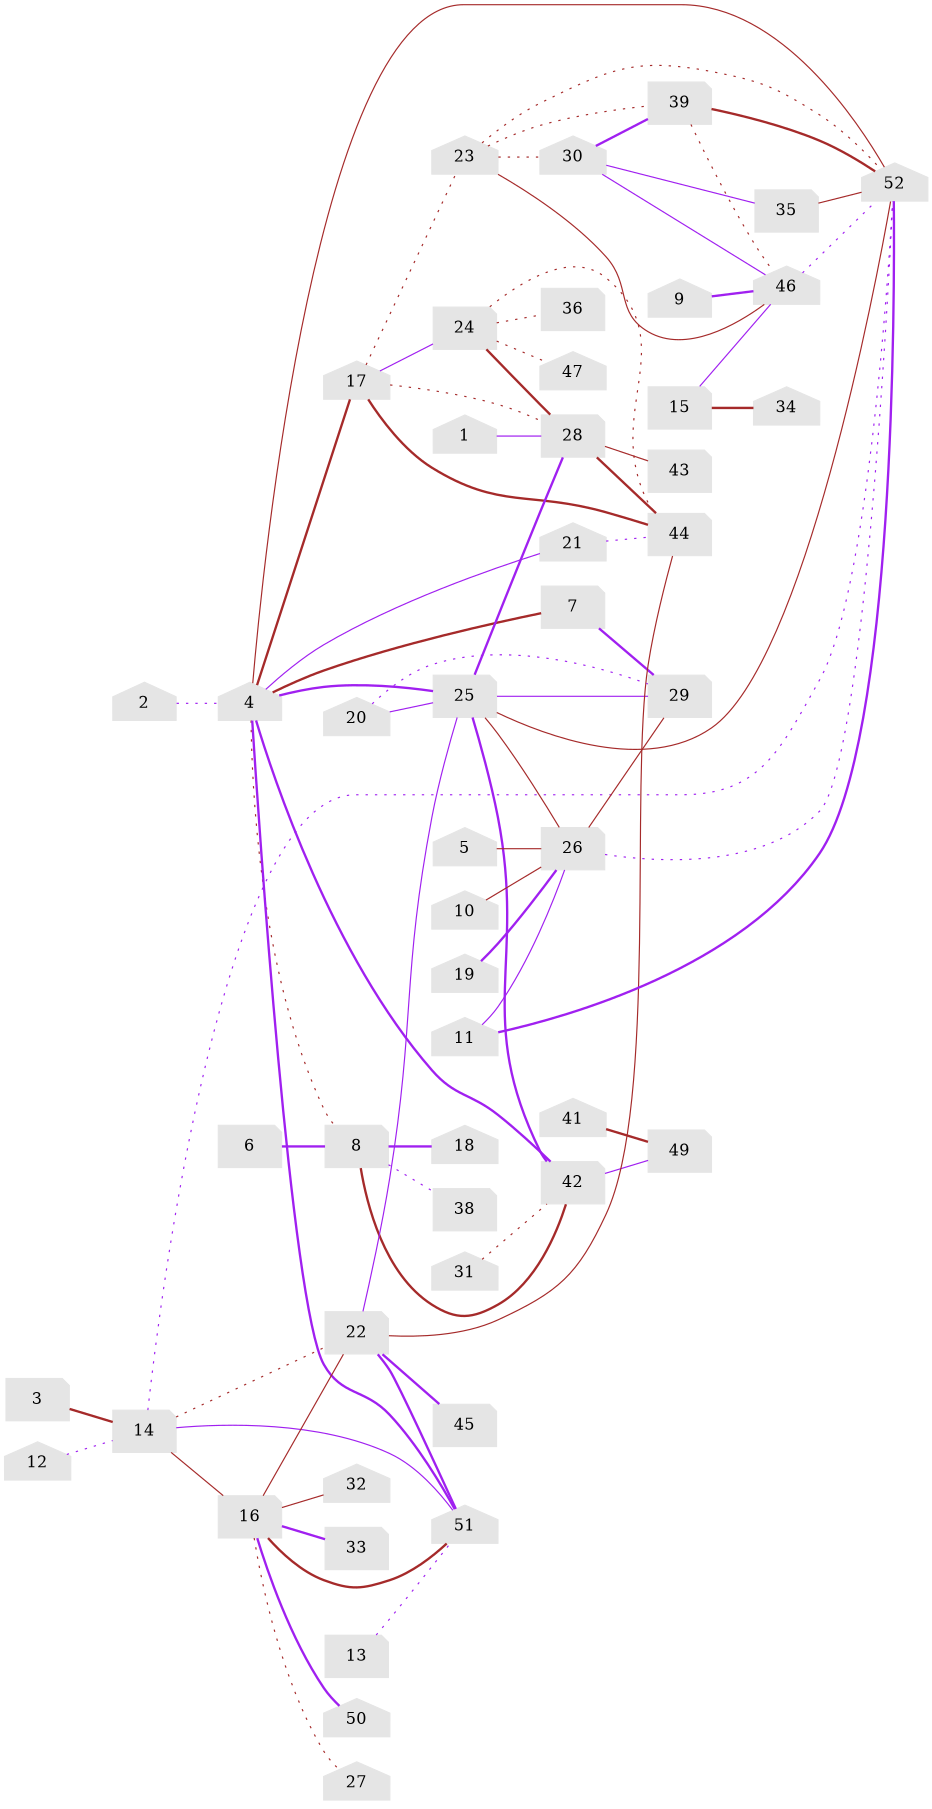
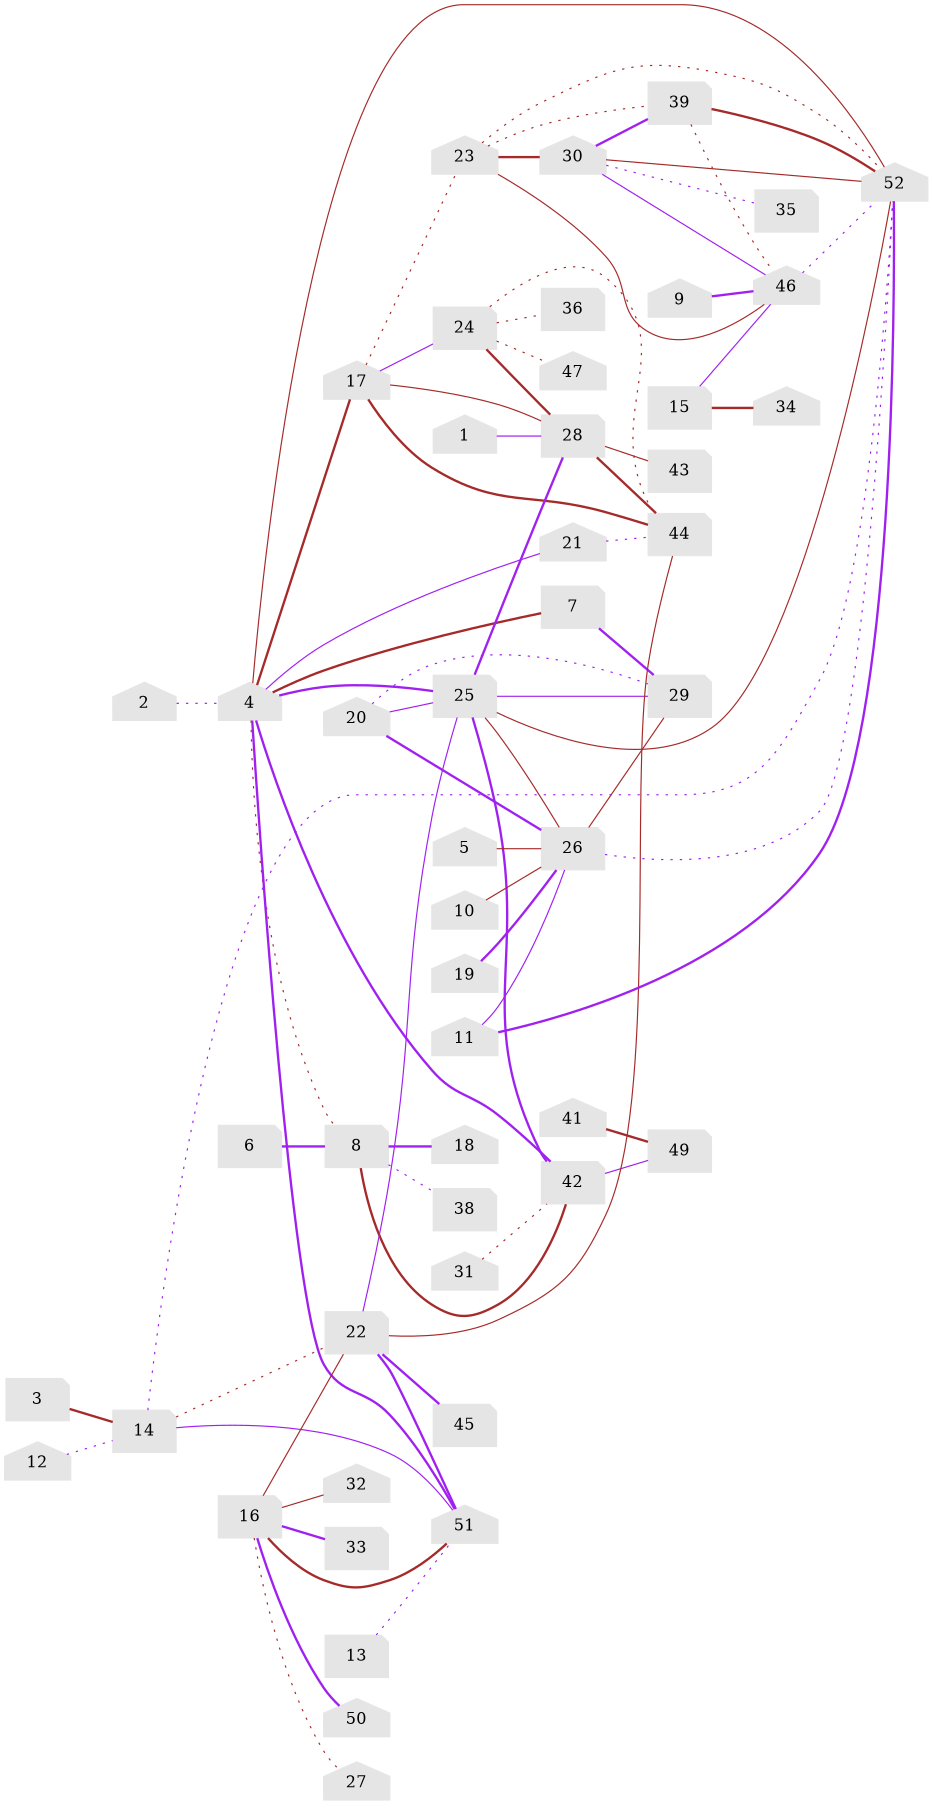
edge "23" -- "30": style dotted -> bold
edge "30" -- "35": style solid -> dotted
edge "52" -- "35": now "52" -- "30"
edge "17" -- "28": style dotted -> solid
edge "20" -- "26": added
edge "14" -- "16": removed
